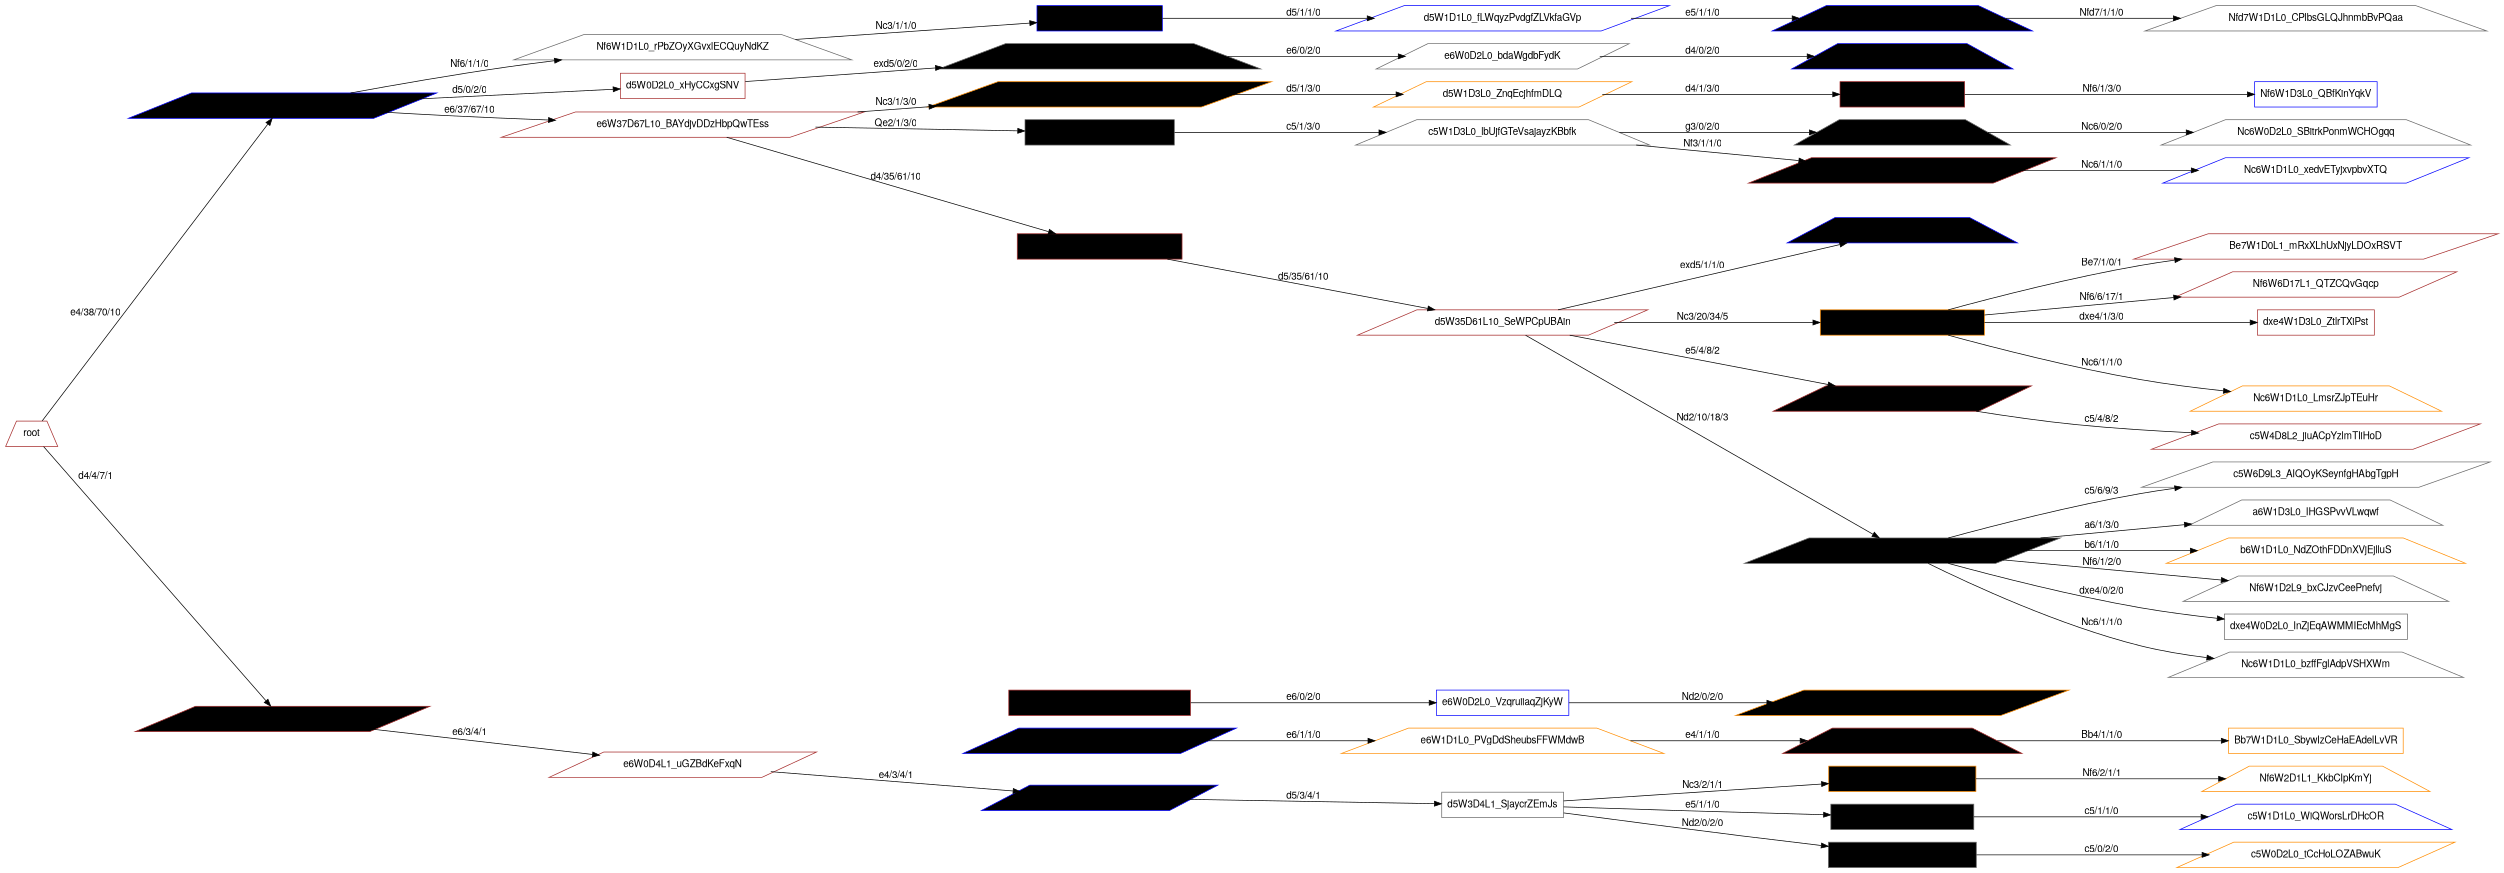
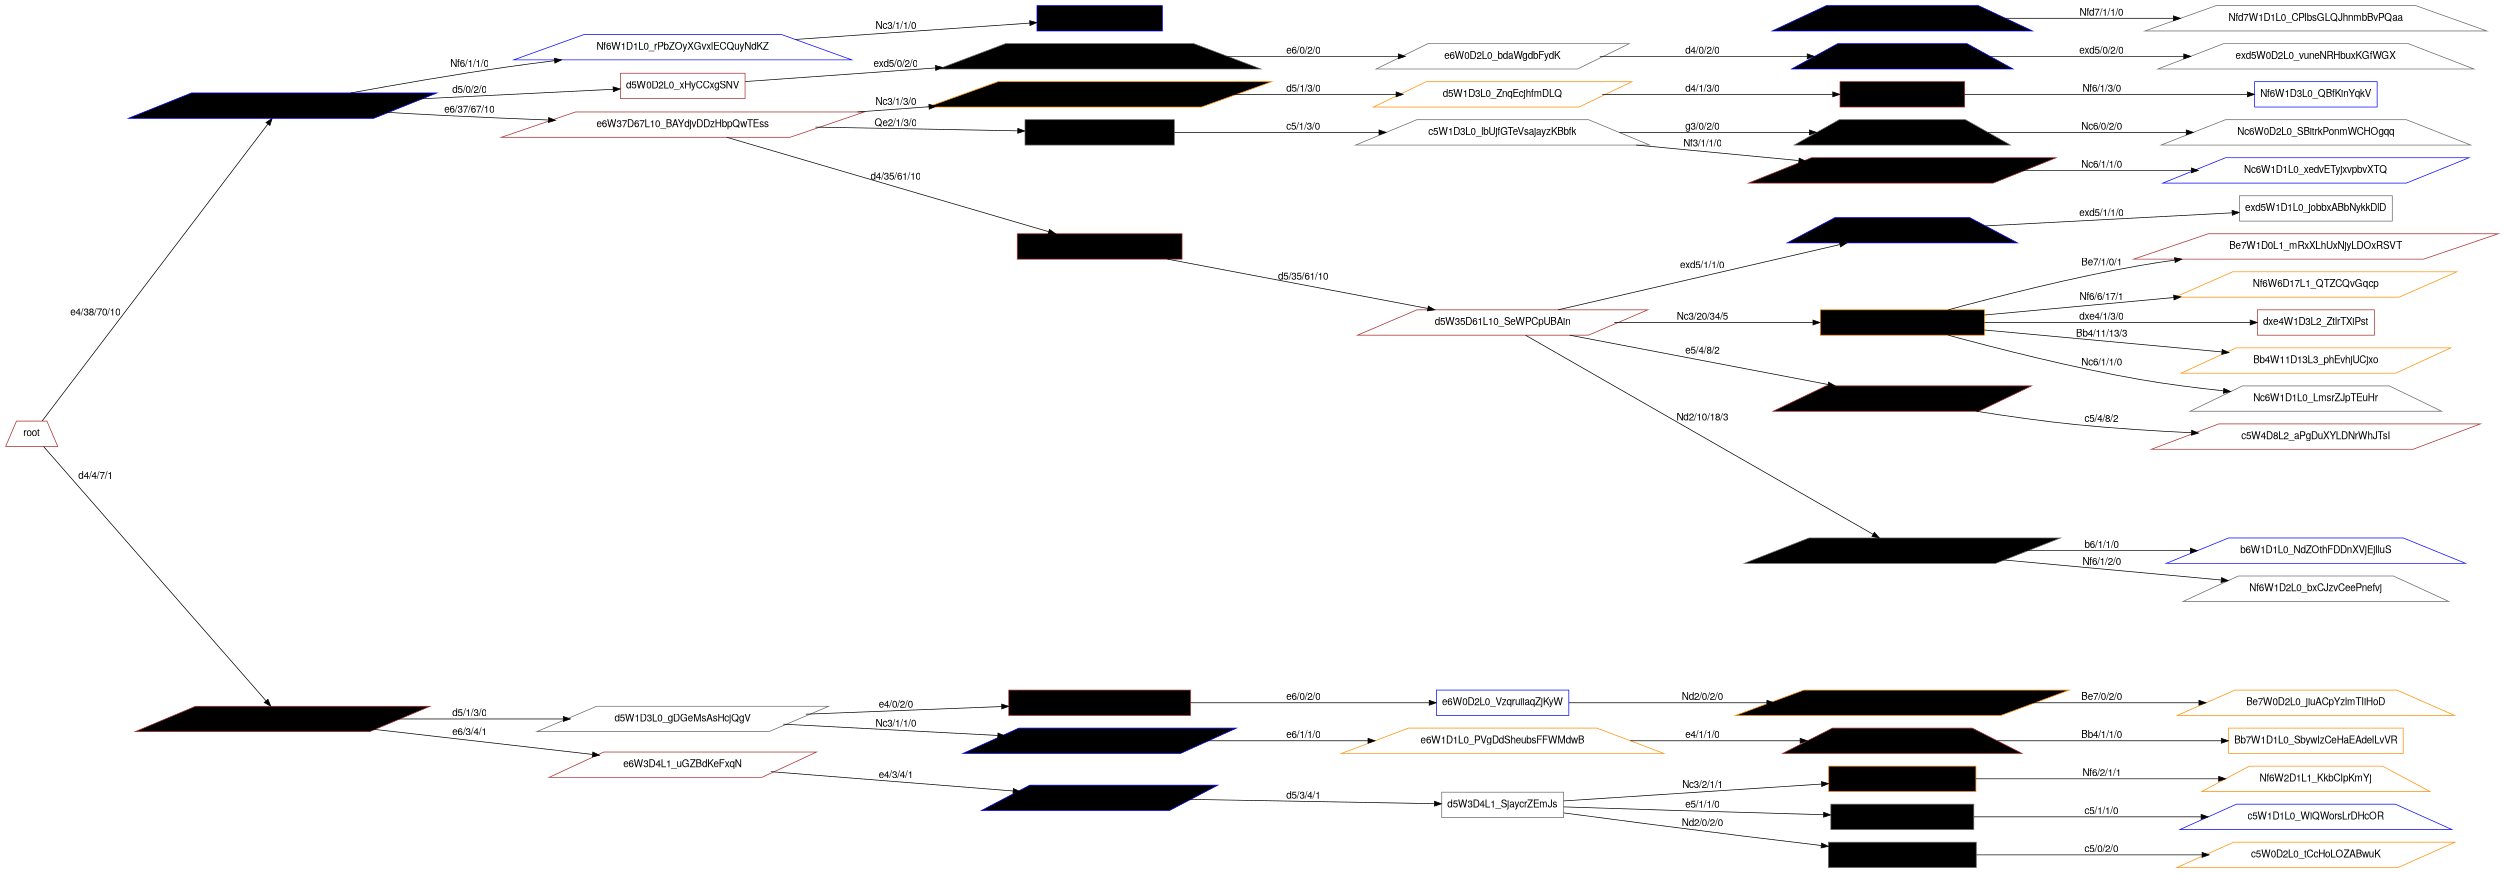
node "d5W1D1L0_fLWqyzPvdgfZLVkfaGVp": removed
node "Nf6W1D1L0_rPbZOyXGvxlECQuyNdKZ": color gray40 -> blue
node "exd5W0D2L0_vuneNRHbuxKGfWGX": added
node "exd5W1D1L0_jobbxABbNykkDlD": added
node "Nf6W6D17L1_QTZCQvGqcp": color brown -> darkorange
node "dxe4W1D3L0_ZtlrTXiPst": label "dxe4W1D3L0_ZtlrTXiPst" -> "dxe4W1D3L2_ZtlrTXiPst"
node "Bb4W11D13L3_phEvhjUCjxo": added
node "Nc6W1D1L0_LmsrZJpTEuHr": color darkorange -> gray40
node "c5W4D8L2_jiuACpYzlmTIiHoD": label "c5W4D8L2_jiuACpYzlmTIiHoD" -> "c5W4D8L2_aPgDuXYLDNrWhJTsI"
node "c5W6D9L3_AIQOyKSeynfgHAbgTgpH": removed
node "a6W1D3L0_IHGSPvvVLwqwf": removed
node "b6W1D1L0_NdZOthFDDnXVjEjlluS": color darkorange -> blue
node "Nf6W1D2L9_bxCJzvCeePnefvj": label "Nf6W1D2L9_bxCJzvCeePnefvj" -> "Nf6W1D2L0_bxCJzvCeePnefvj"
node "dxe4W0D2L0_InZjEqAWMMIEcMhMgS": removed
node "Nc6W1D1L0_bzffFglAdpVSHXWm": removed
node "Be7W0D2L0_jiuACpYzlmTIiHoD": added
node "d5W1D3L0_gDGeMsAsHcjQgV": added
node "e6W0D4L1_uGZBdKeFxqN": label "e6W0D4L1_uGZBdKeFxqN" -> "e6W3D4L1_uGZBdKeFxqN"
